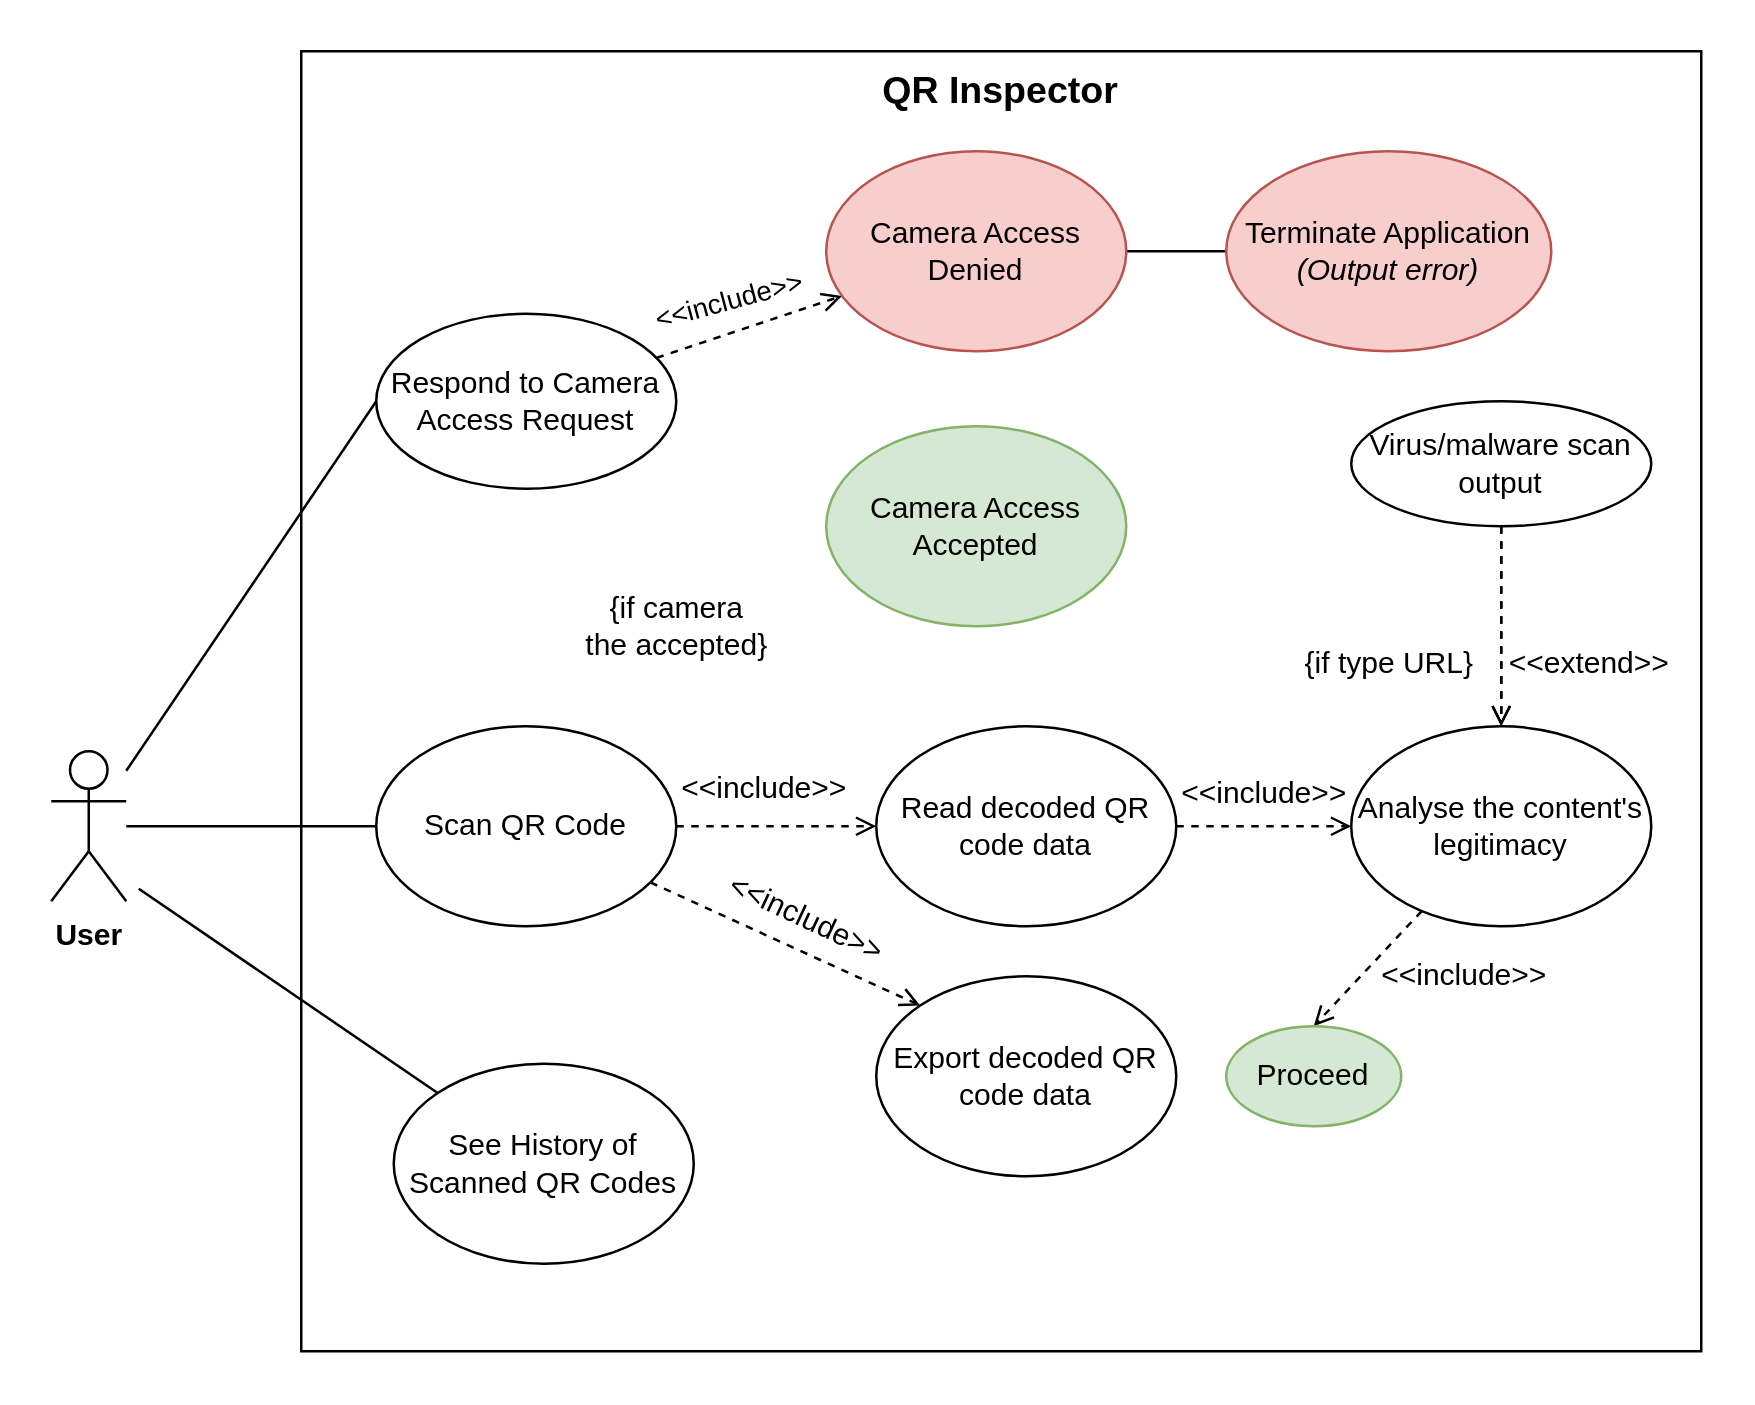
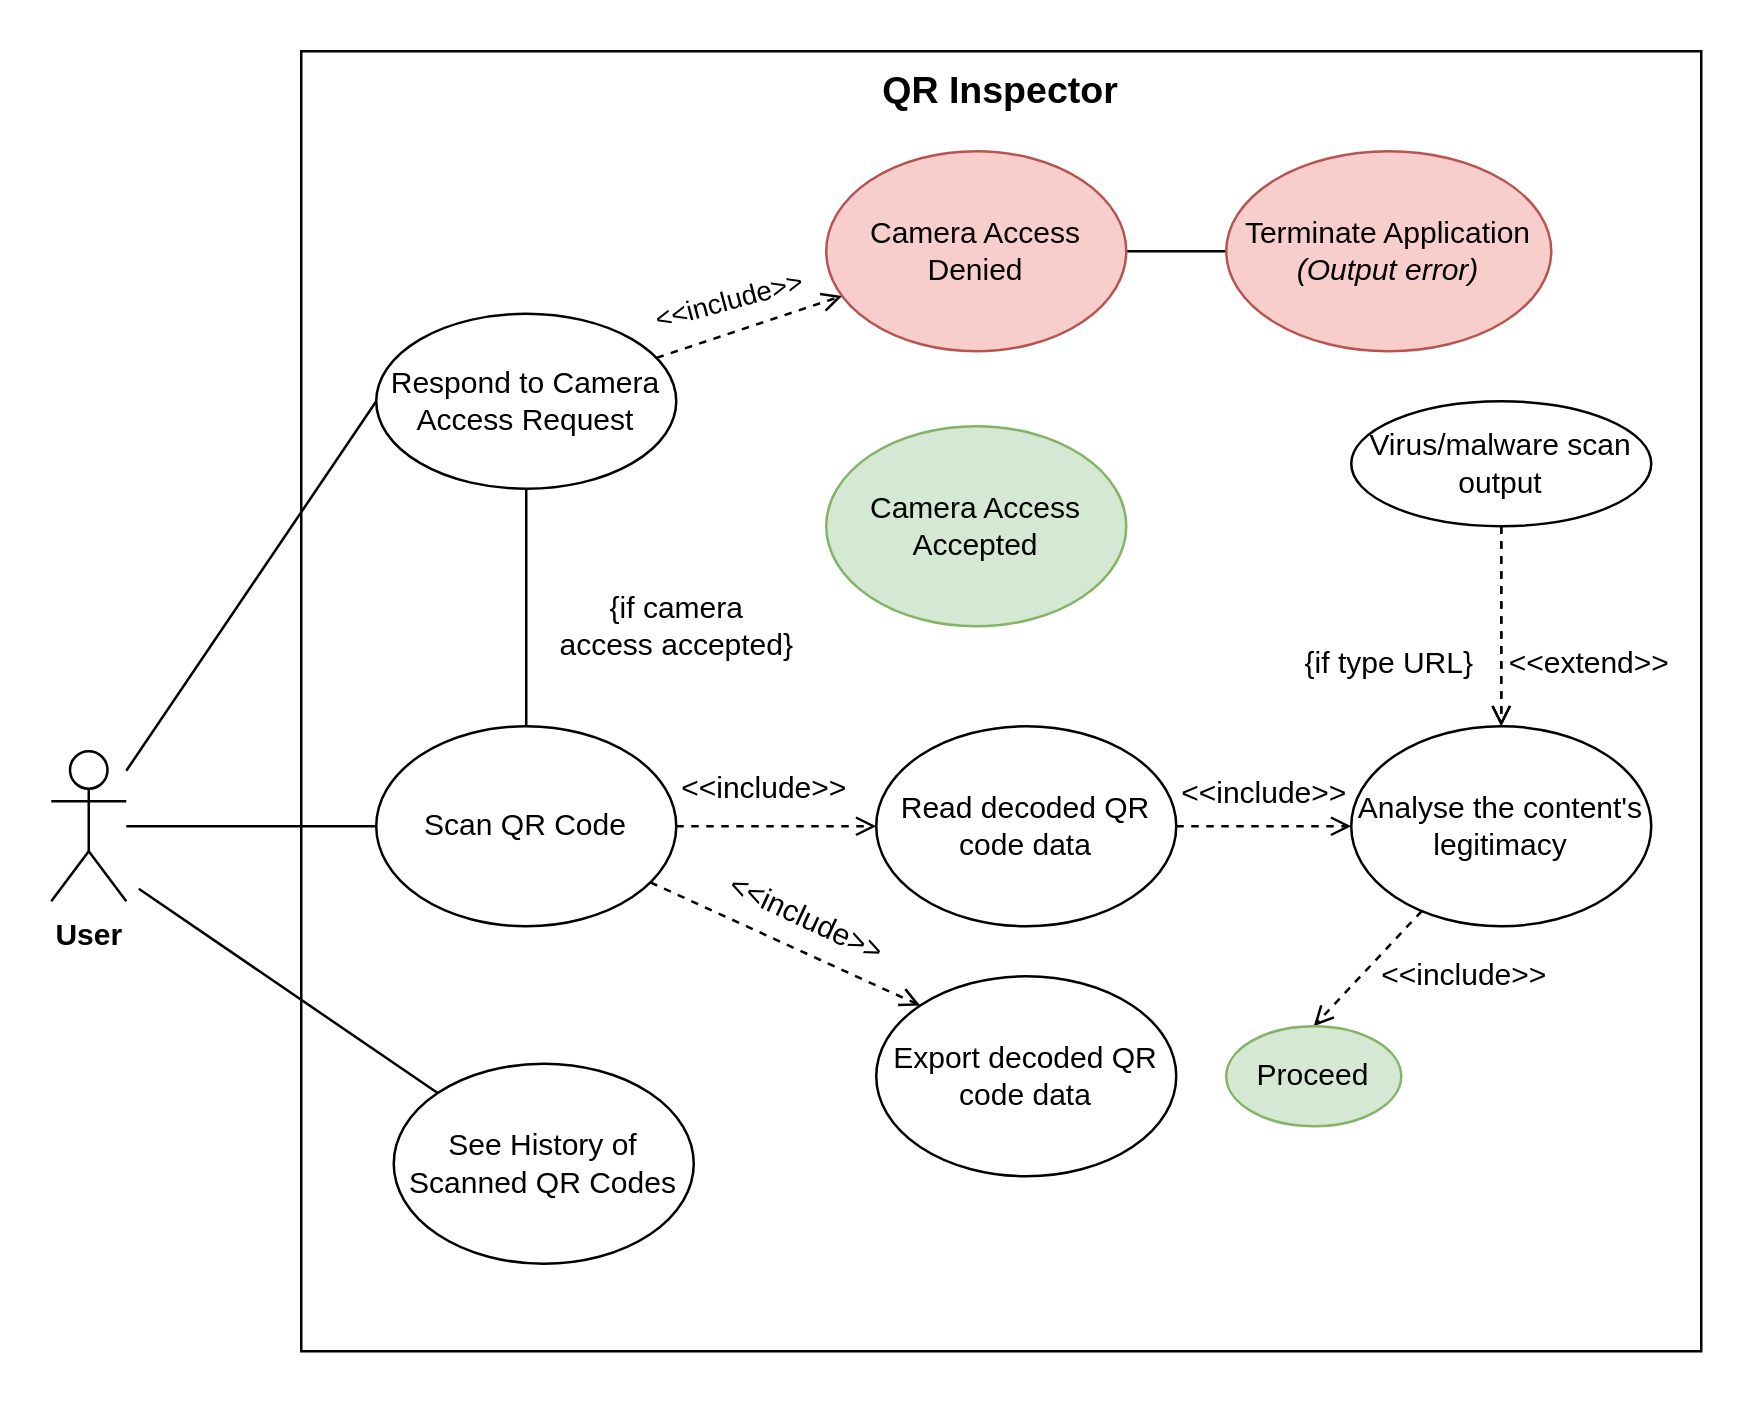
edge "Respond to Camera Access Request" -- "Scan QR Code": added
node "{if camera the accepted}": label "{if camera the accepted}" -> "{if camera access accepted}"
